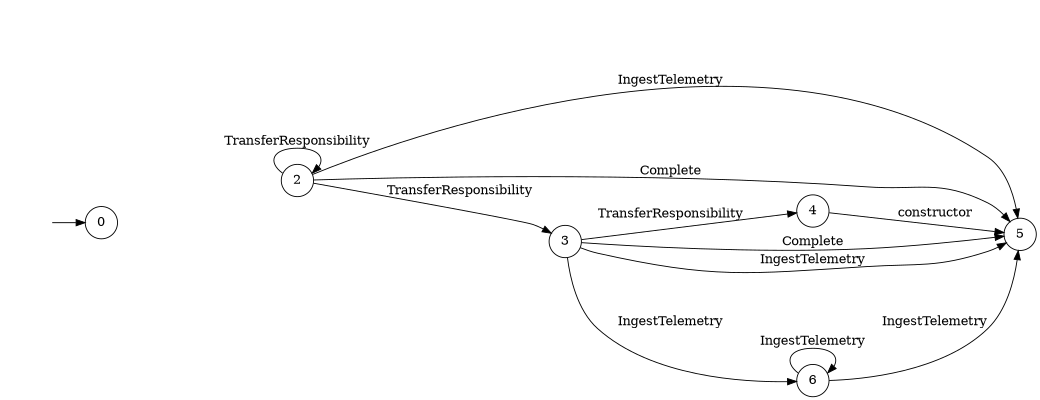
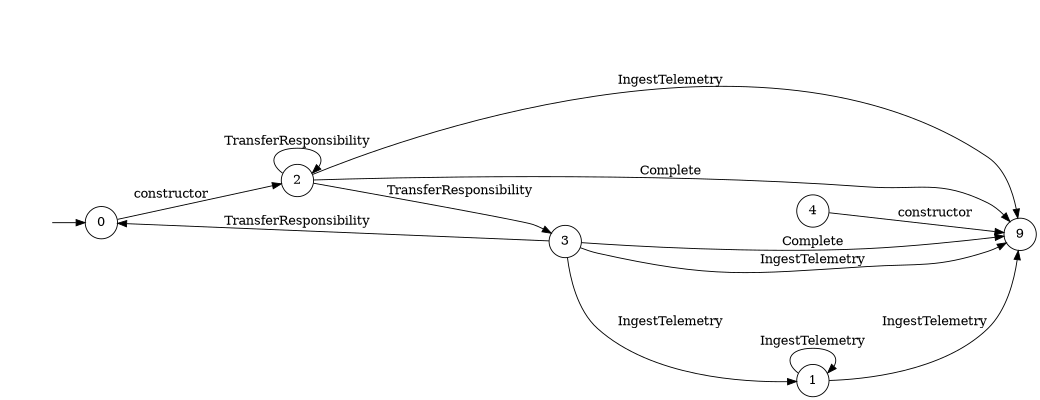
edge "0" -> "2": added, label "constructor"
edge "3" -> "4": now "3" -> "0"
node "5": label "5" -> "9"
node "6": label "6" -> "1"
